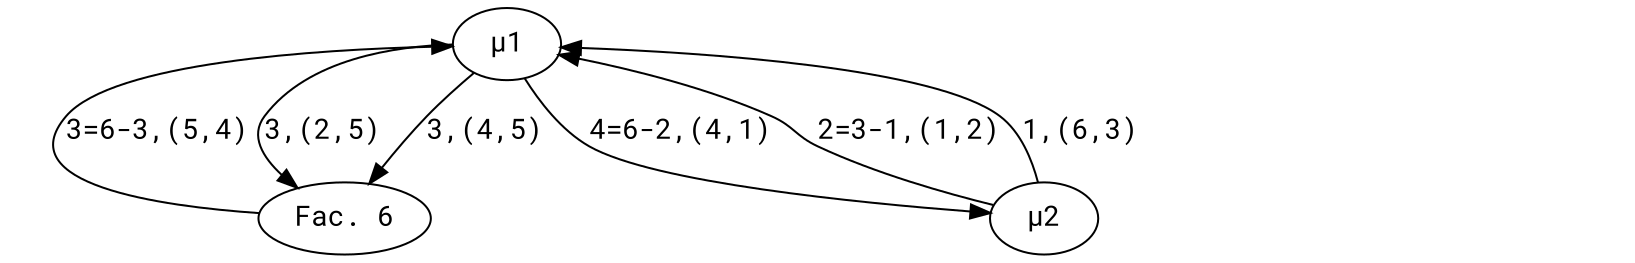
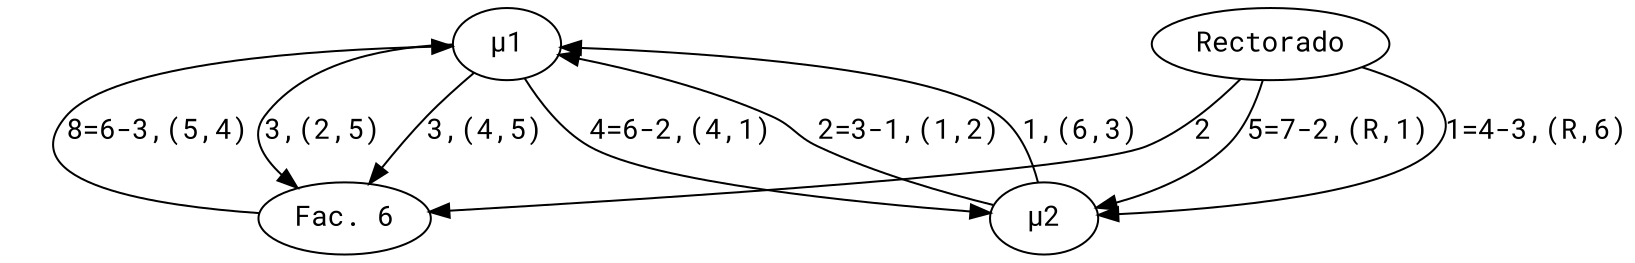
node "Rectorado": added
edge "Fac. 6" -> "μ1": label "3=6-3,(5,4)" -> "8=6-3,(5,4)"
